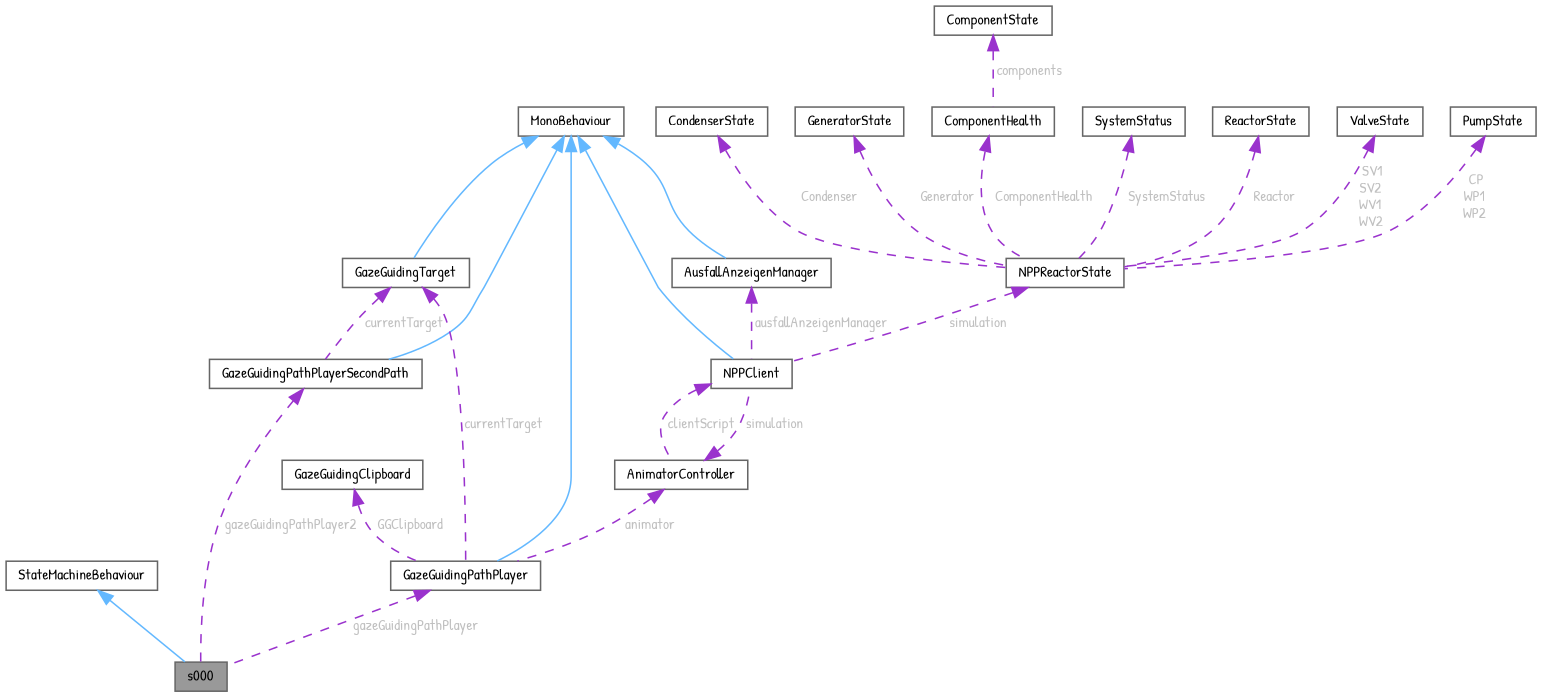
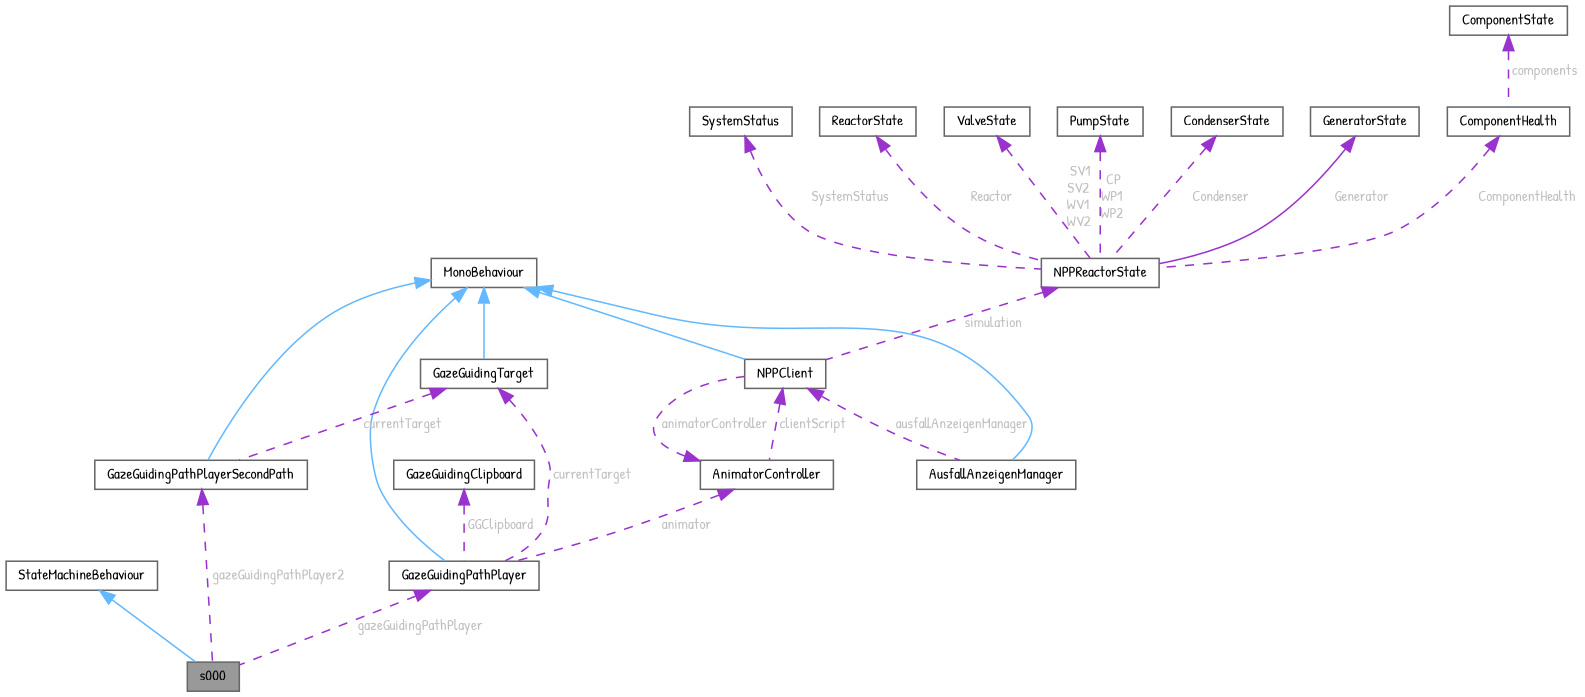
edge "NPPReactorState" -> "GeneratorState": style dashed -> solid
edge "NPPClient" -> "AusfallAnzeigenManager": reversed
edge "NPPClient" -> "AnimatorController": label " simulation" -> " animatorController"
